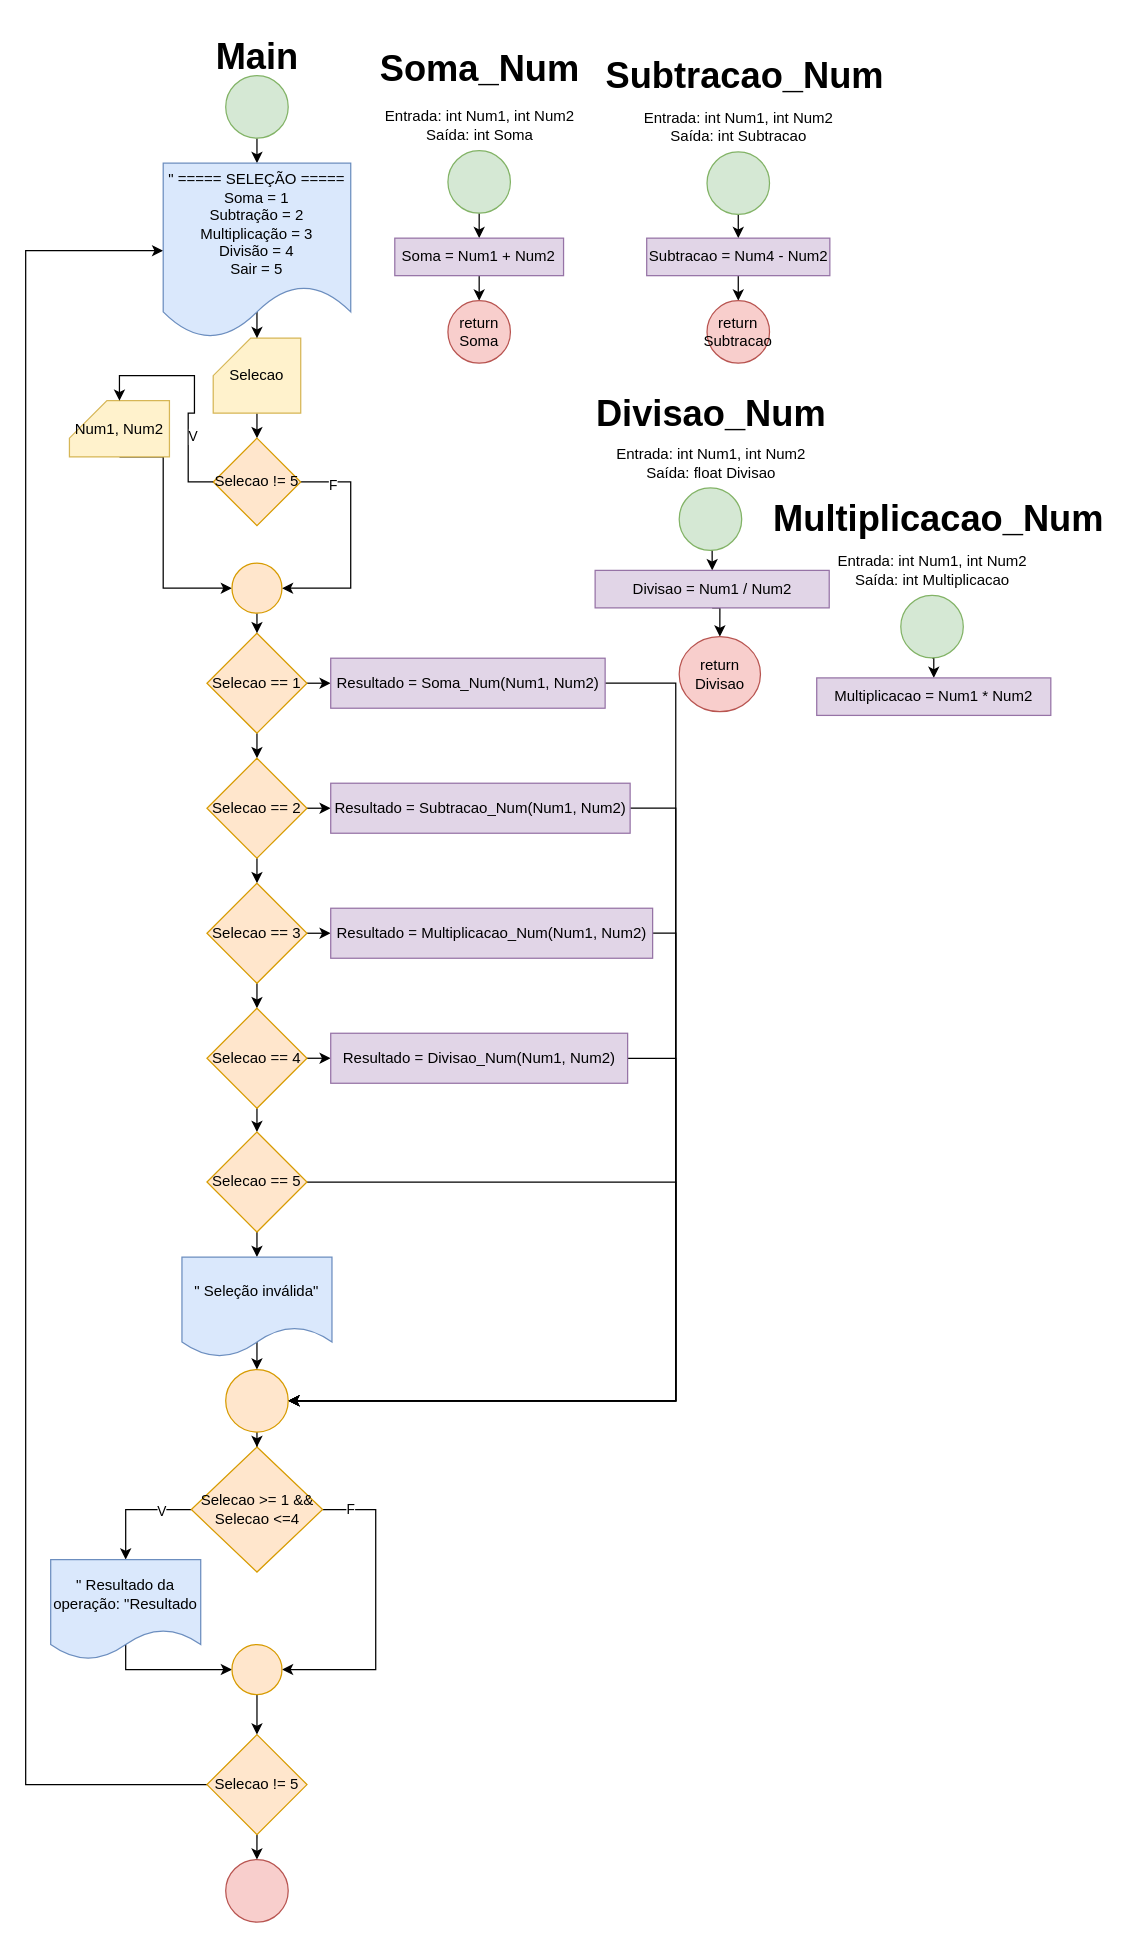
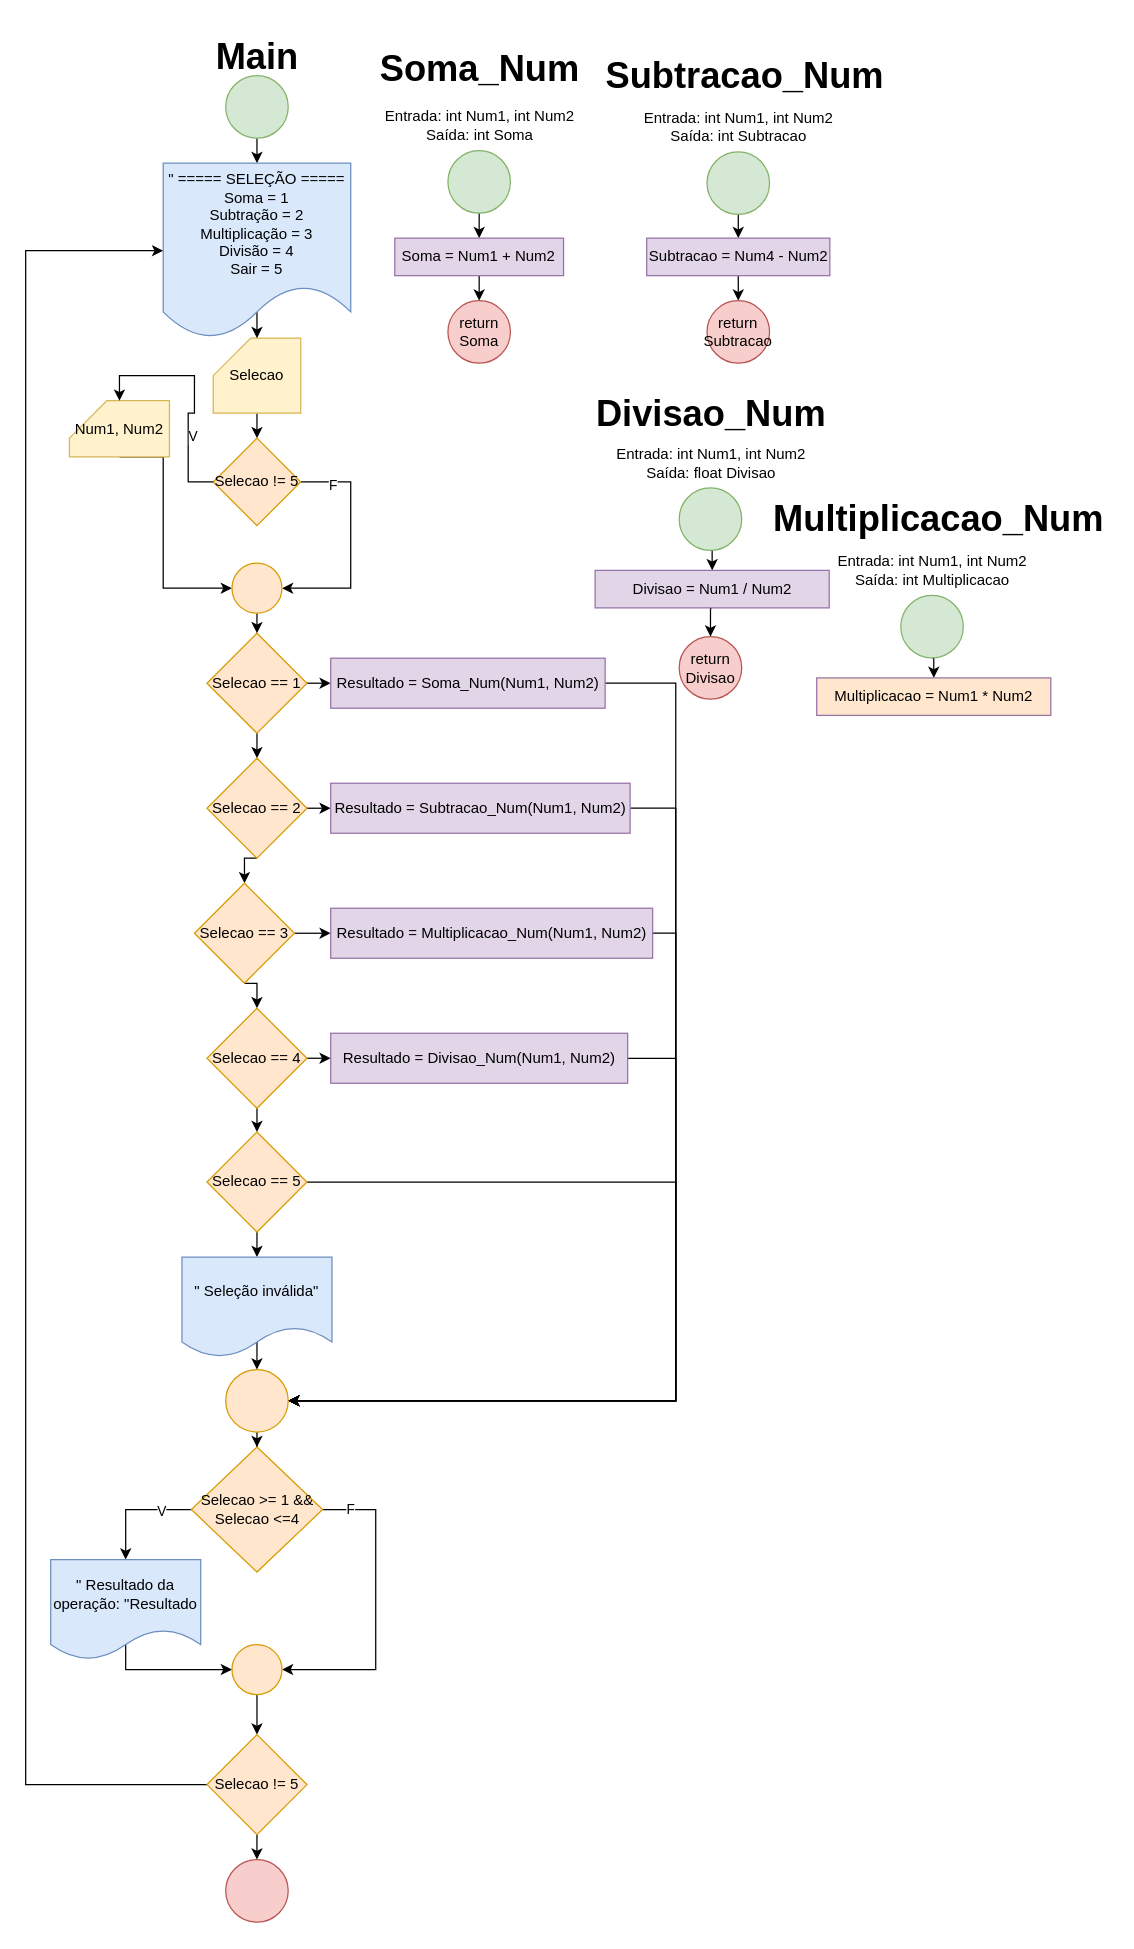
node "return Divisao": size 81x75 -> 63x63
node "Multiplicacao = Num1 * Num2": fillcolor #e1d5e7 -> #ffe6cc
node "Selecao == 3": moved (257, 933) -> (244, 933)
